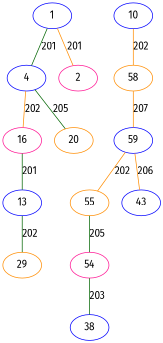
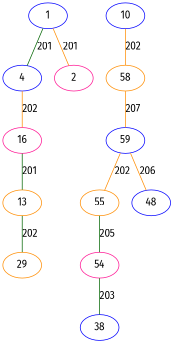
node "20": removed
node "13": color blue -> darkorange
node "43": label "43" -> "48"
